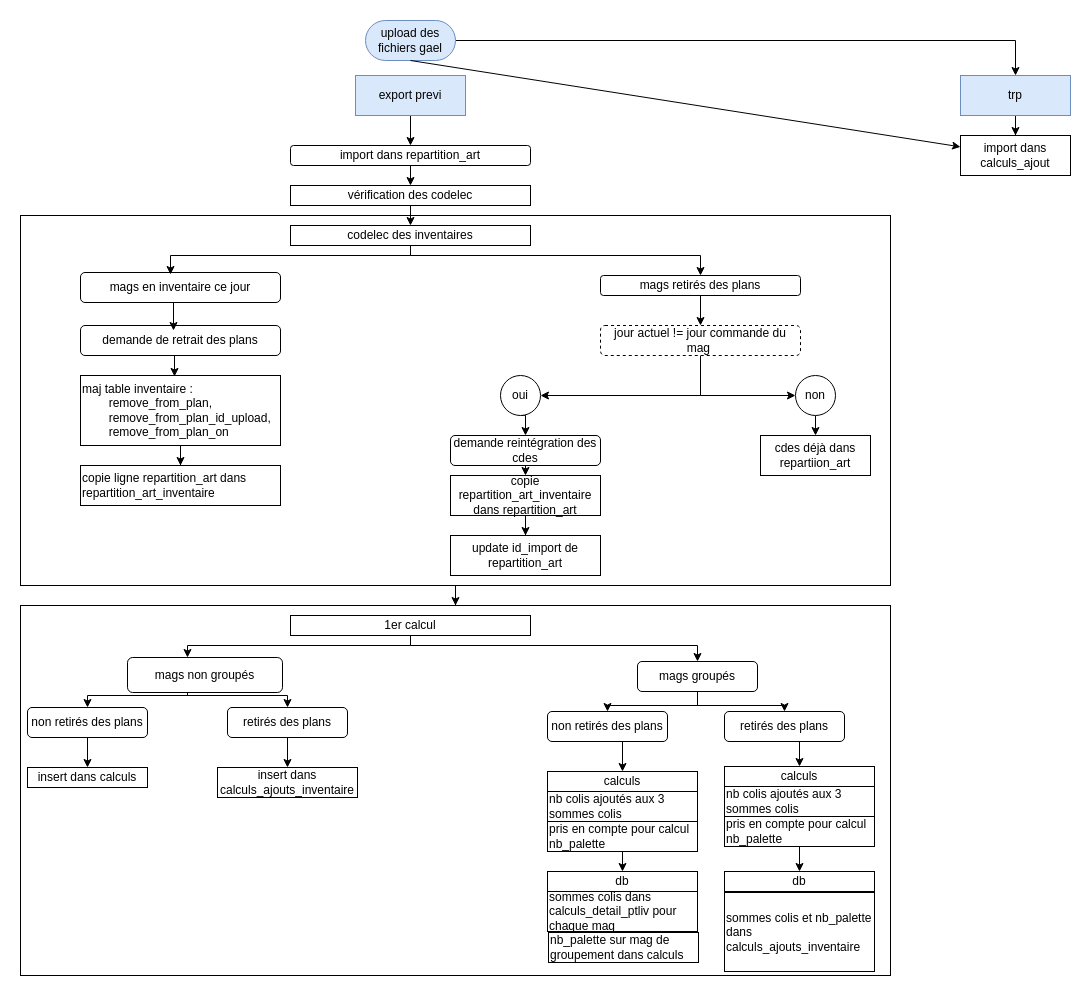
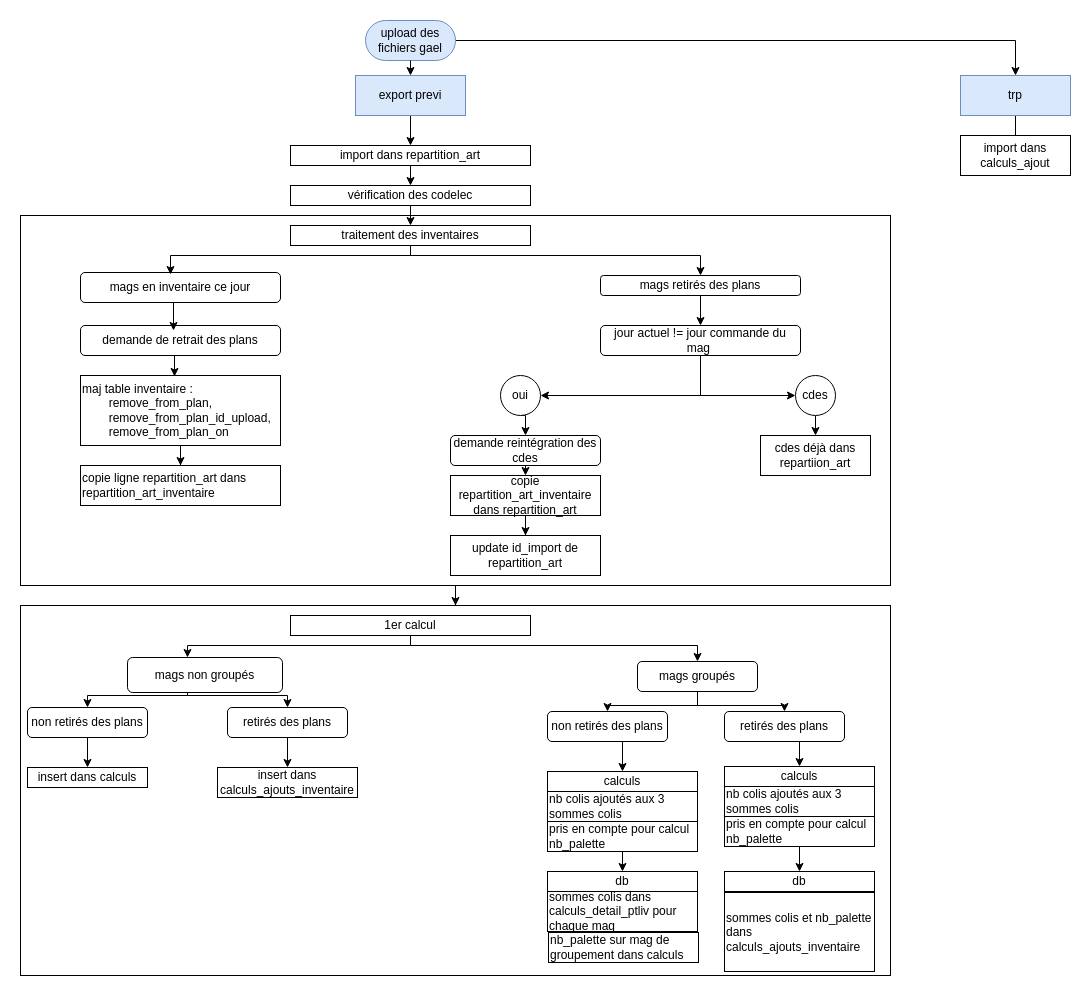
edge "upload des fichiers gael" -> "import dans calculs_ajout": now "upload des fichiers gael" -> "export previ"
edge "trp" -> "import dans calculs_ajout": arrowhead classic -> none
node "import dans repartition_art": shape rounded rectangle -> rectangle
node "codelec des inventaires": label "codelec des inventaires" -> "traitement des inventaires"
node "jour actuel != jour commande du mag": style dashed -> solid
node "non": label "non" -> "cdes"
